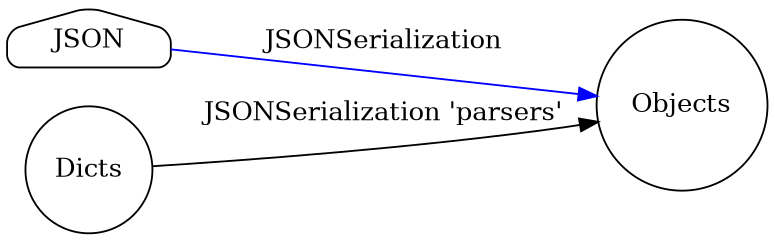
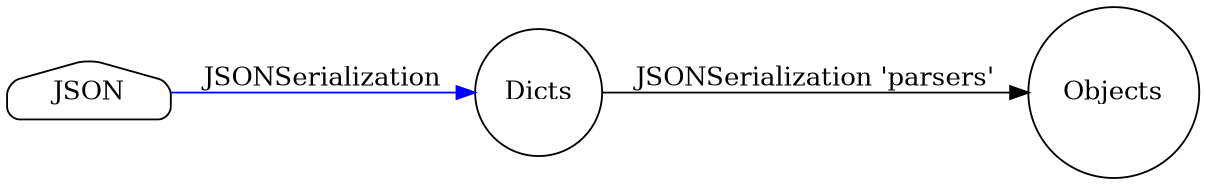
edge "JSON" -> "Objects": now "JSON" -> "Dicts"
